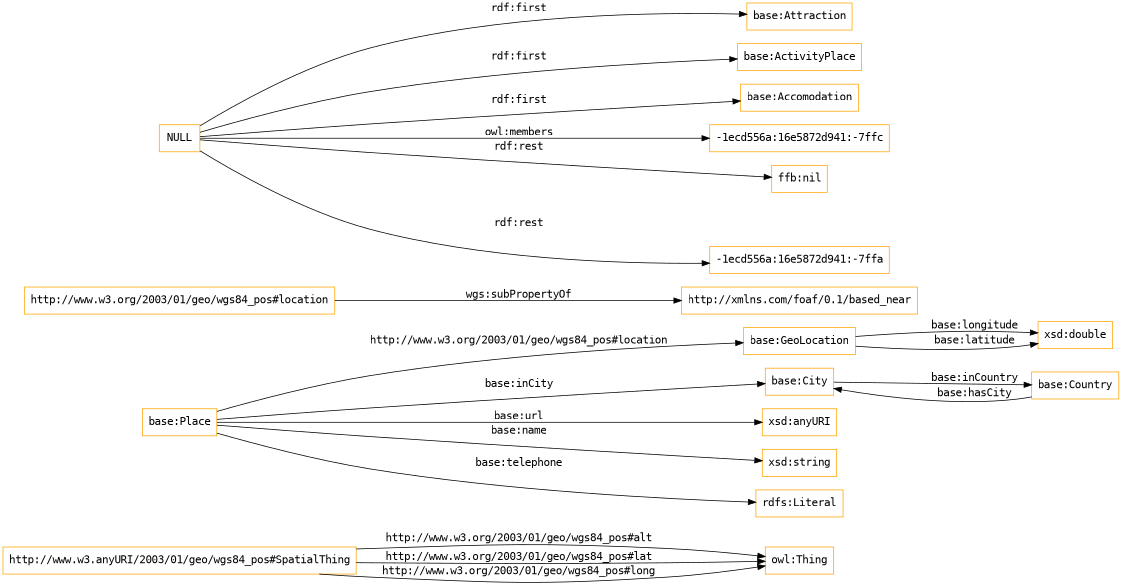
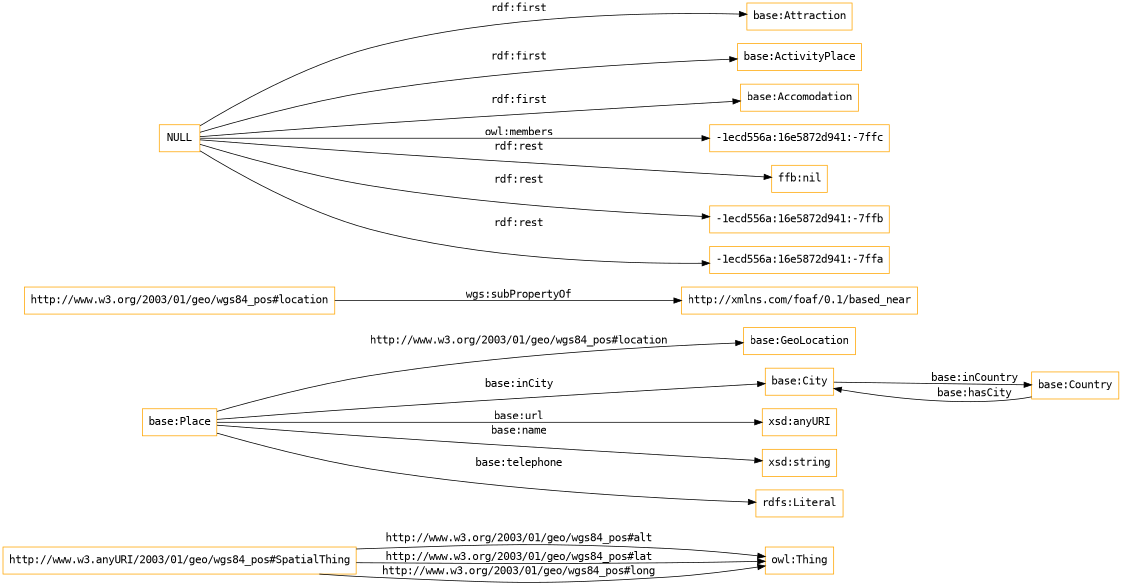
node "-1ecd556a:16e5872d941:-7ffb": added
node "xsd:double": removed
